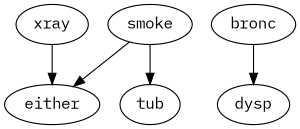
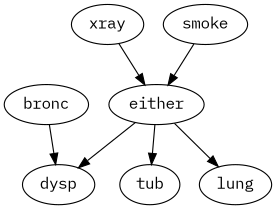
edge "smoke" -> "tub": now "either" -> "tub"
edge "either" -> "dysp": added
node "lung": added
